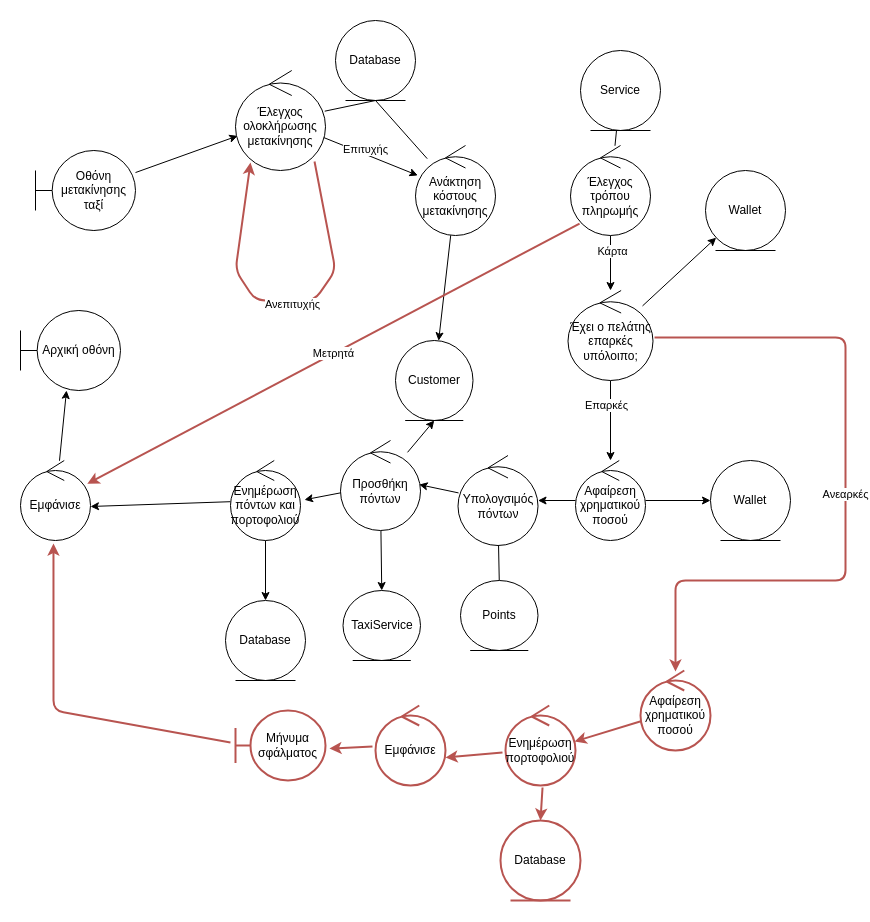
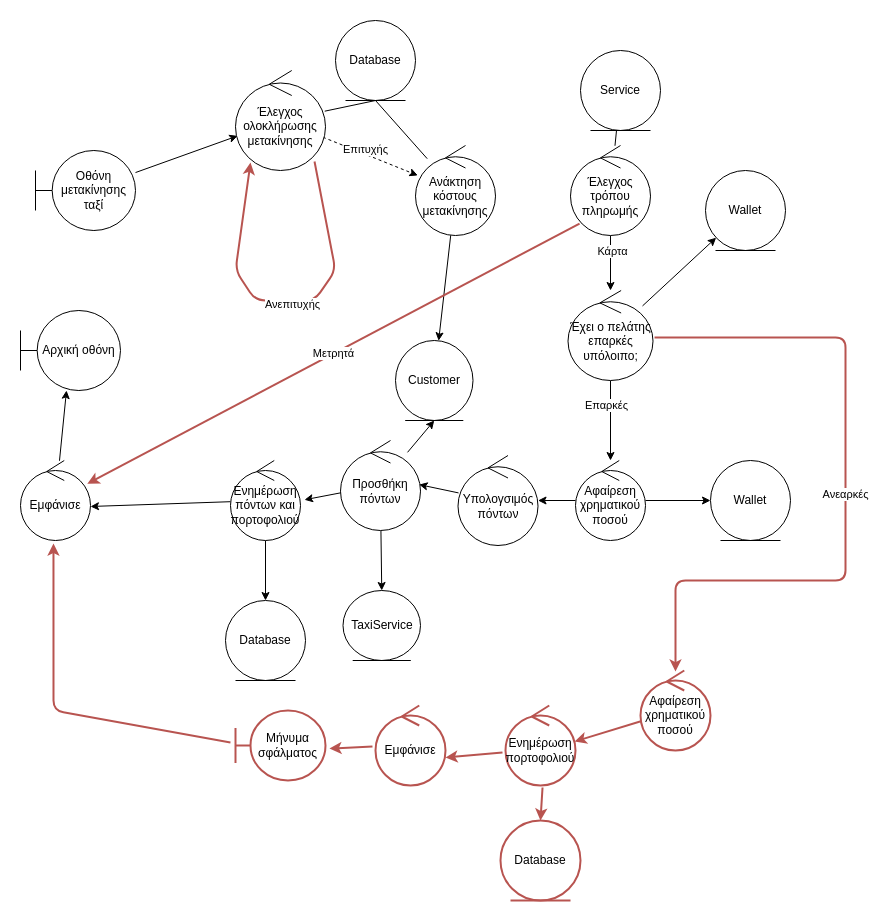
edge "Έλεγχος ολοκλήρωσης μετακίνησης" -> "Ανάκτηση κόστους μετακίνησης": style solid -> dashed
edge "Υπολογσιμός πόντων" -- "Points": removed
node "Points": removed
